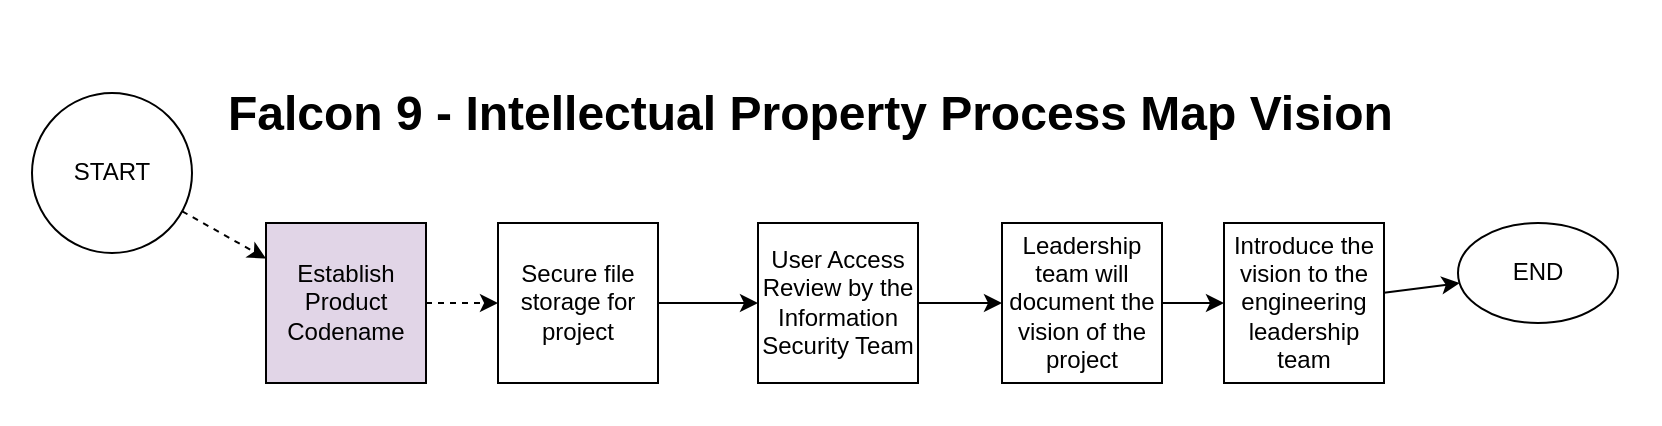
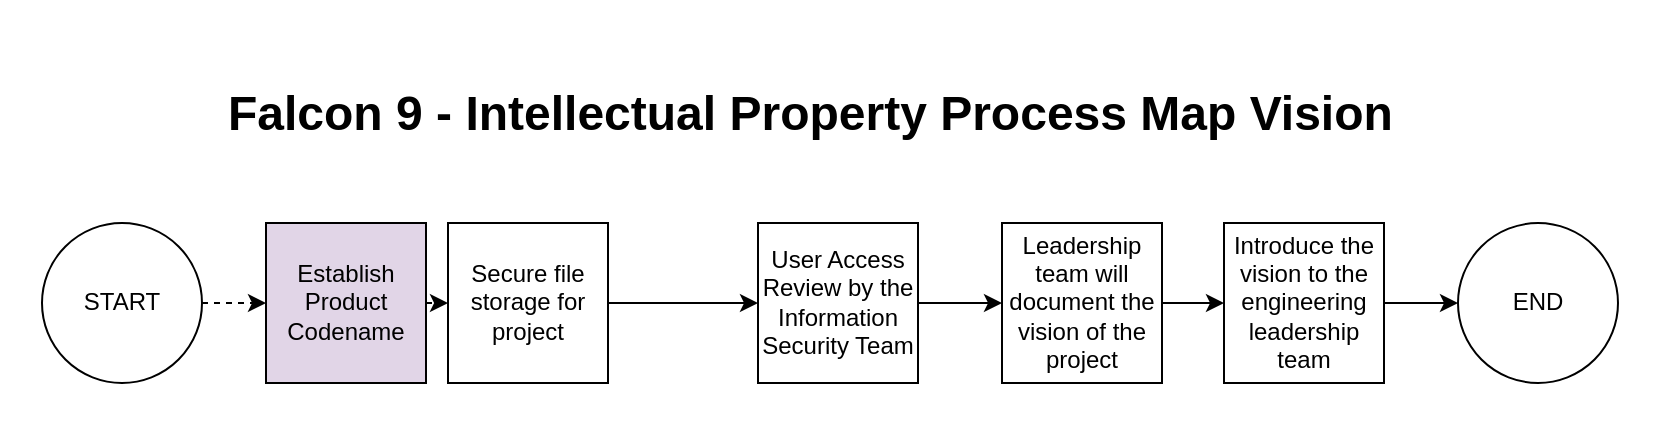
node "START": moved (112, 173) -> (122, 303)
node "END": size 160x100 -> 160x160
node "Secure file storage for project": moved (578, 303) -> (528, 303)
